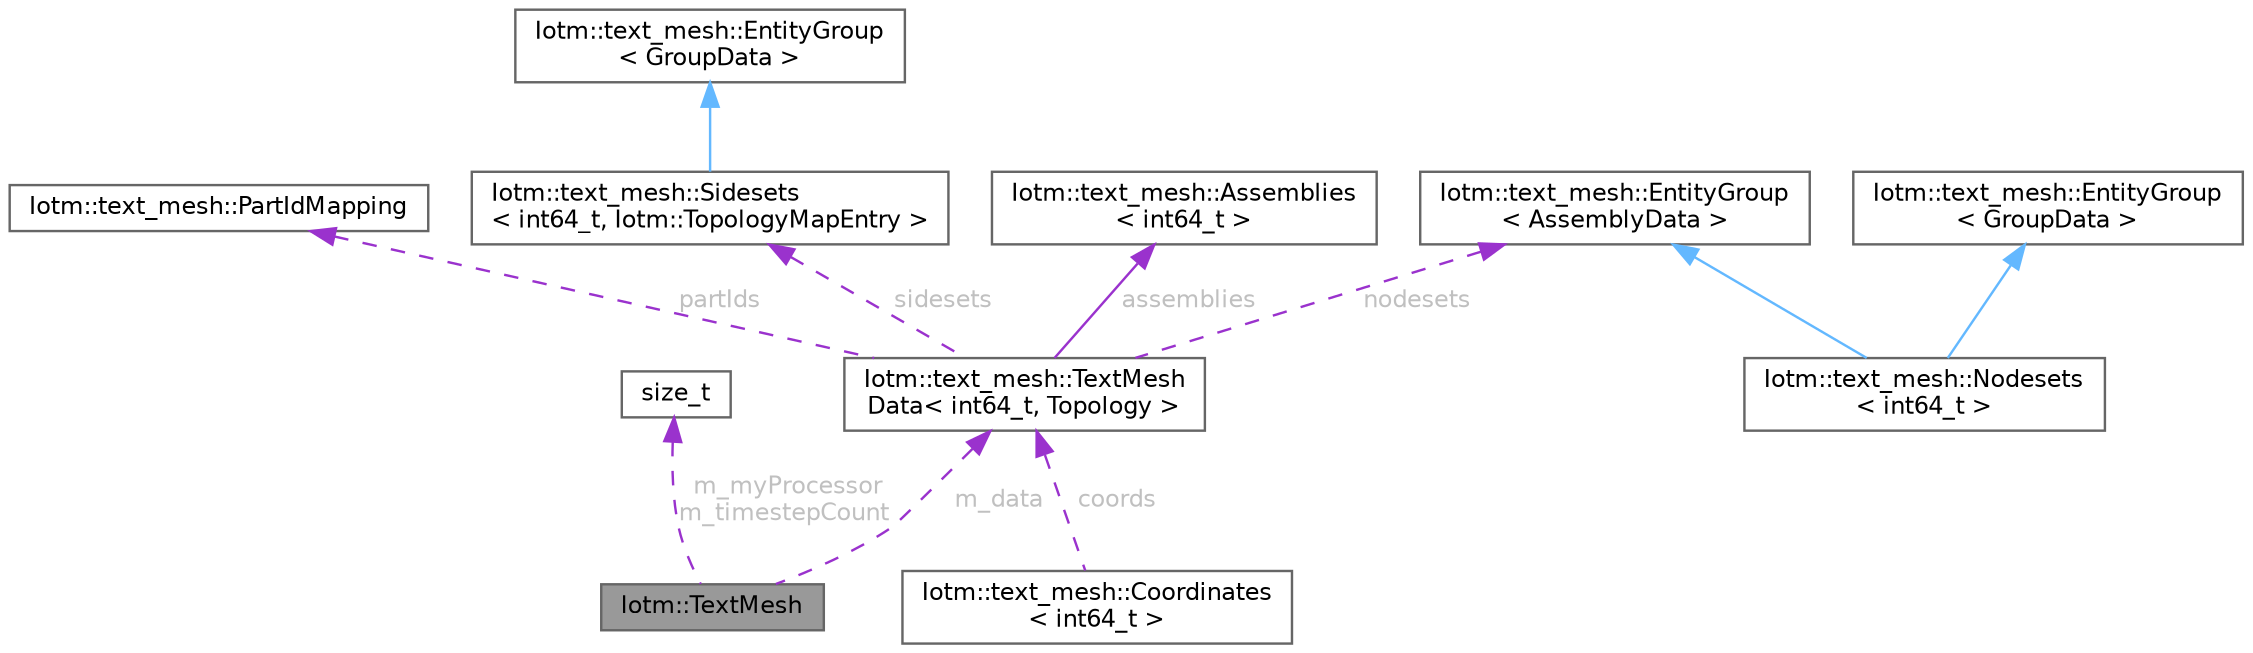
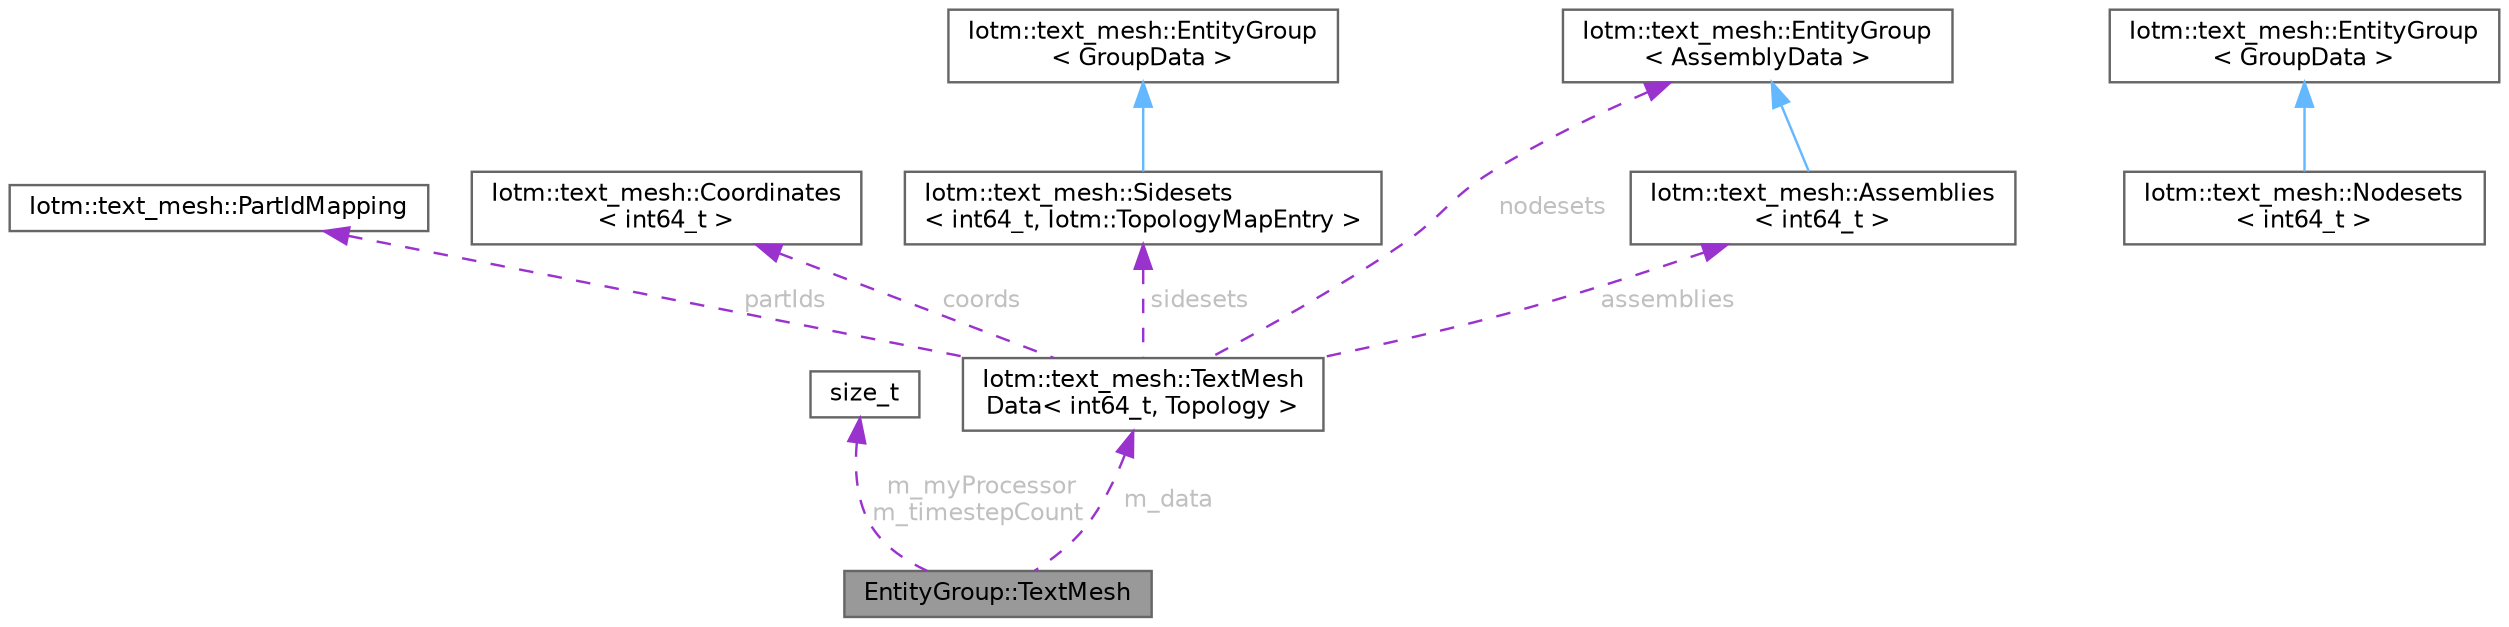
edge "Iotm::text_mesh::Nodesets < int64_t >" -> "Iotm::text_mesh::EntityGroup < AssemblyData >": now "Iotm::text_mesh::Assemblies < int64_t >" -> "Iotm::text_mesh::EntityGroup < AssemblyData >"
edge "Iotm::text_mesh::TextMesh Data< int64_t, Topology >" -> "Iotm::text_mesh::Assemblies < int64_t >": style solid -> dashed
edge "Iotm::text_mesh::Coordinates < int64_t >" -> "Iotm::text_mesh::TextMesh Data< int64_t, Topology >": reversed
node "Iotm::TextMesh": label "Iotm::TextMesh" -> "EntityGroup::TextMesh"
